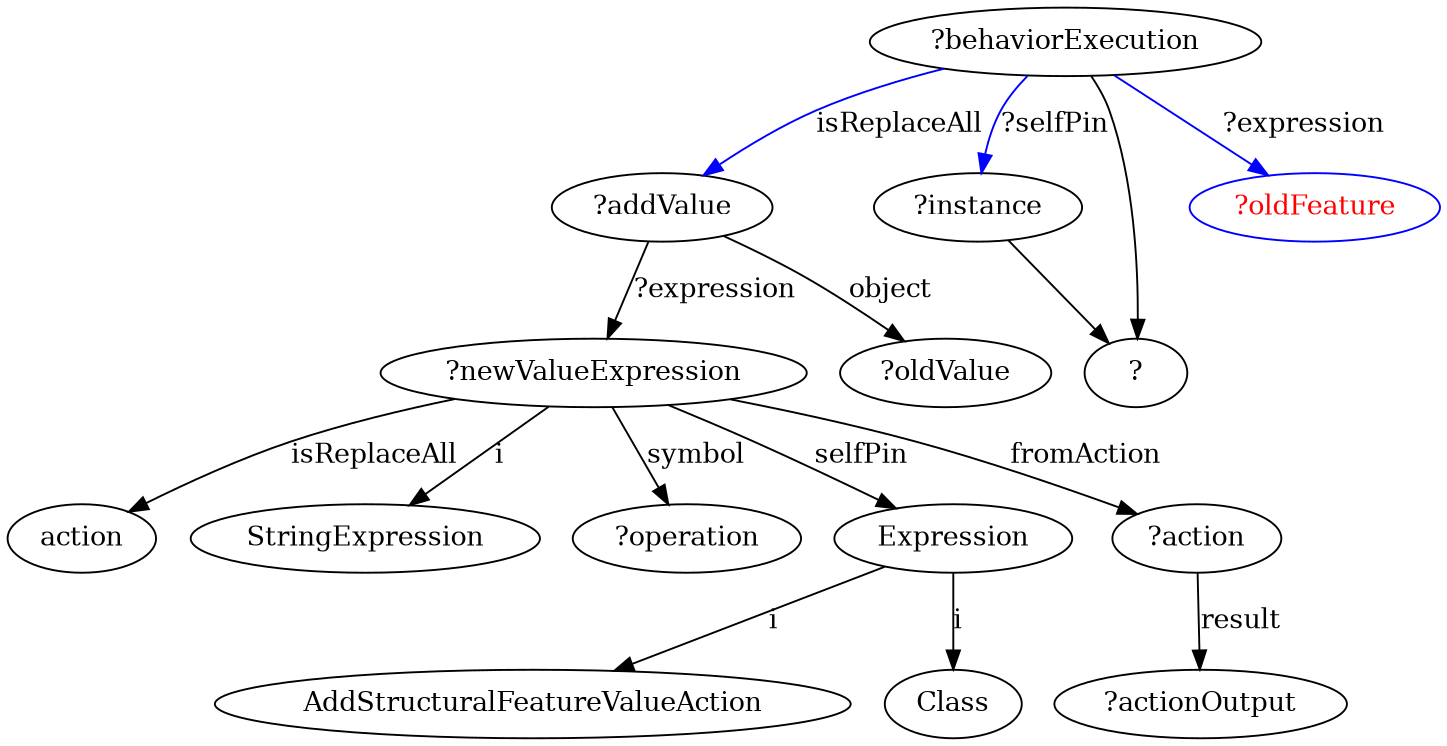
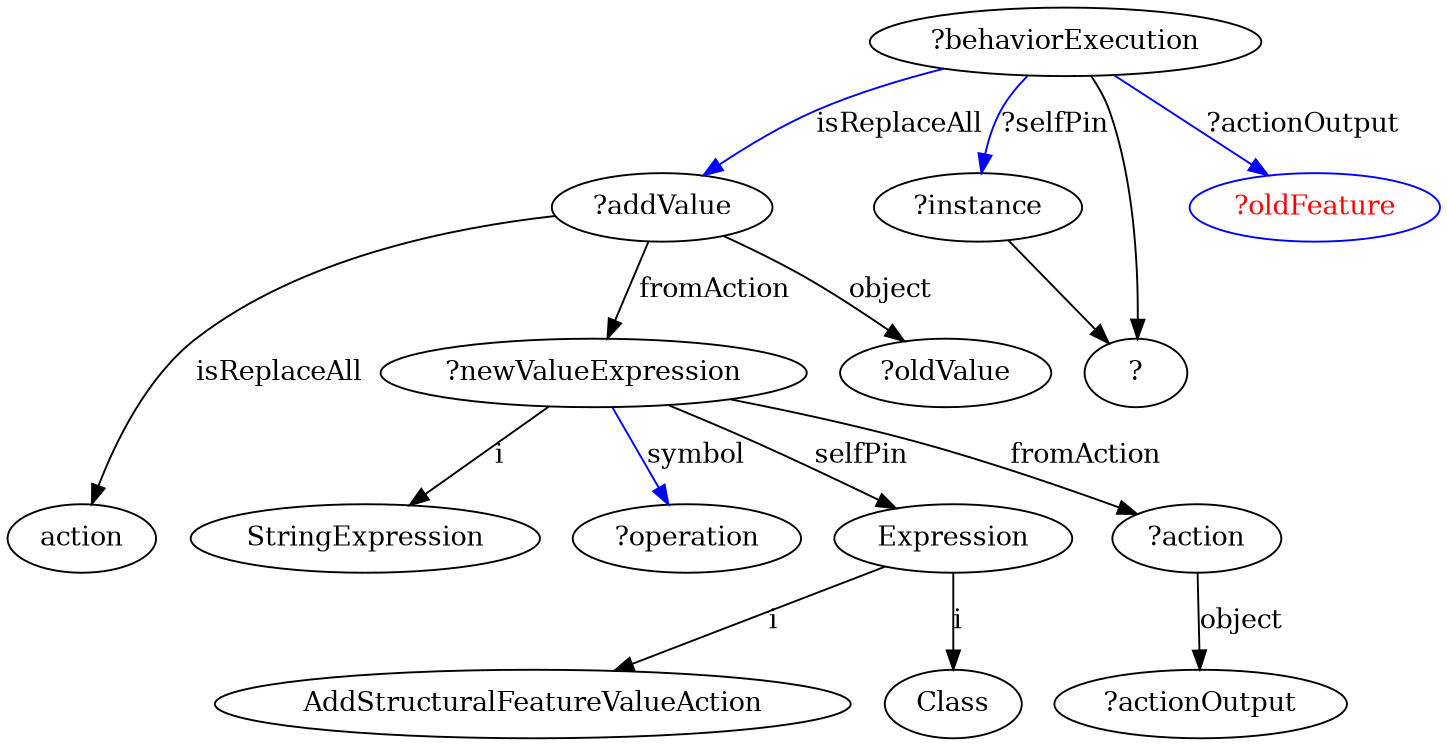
edge "?behaviorExecution" -> "?oldFeature": label "?expression" -> "?actionOutput"
edge "?addValue" -> "?newValueExpression": label "?expression" -> "fromAction"
edge "?newValueExpression" -> "action": now "?addValue" -> "action"
edge "?newValueExpression" -> "?operation": color black -> blue
edge "?action" -> "?actionOutput": label "result" -> "object"
